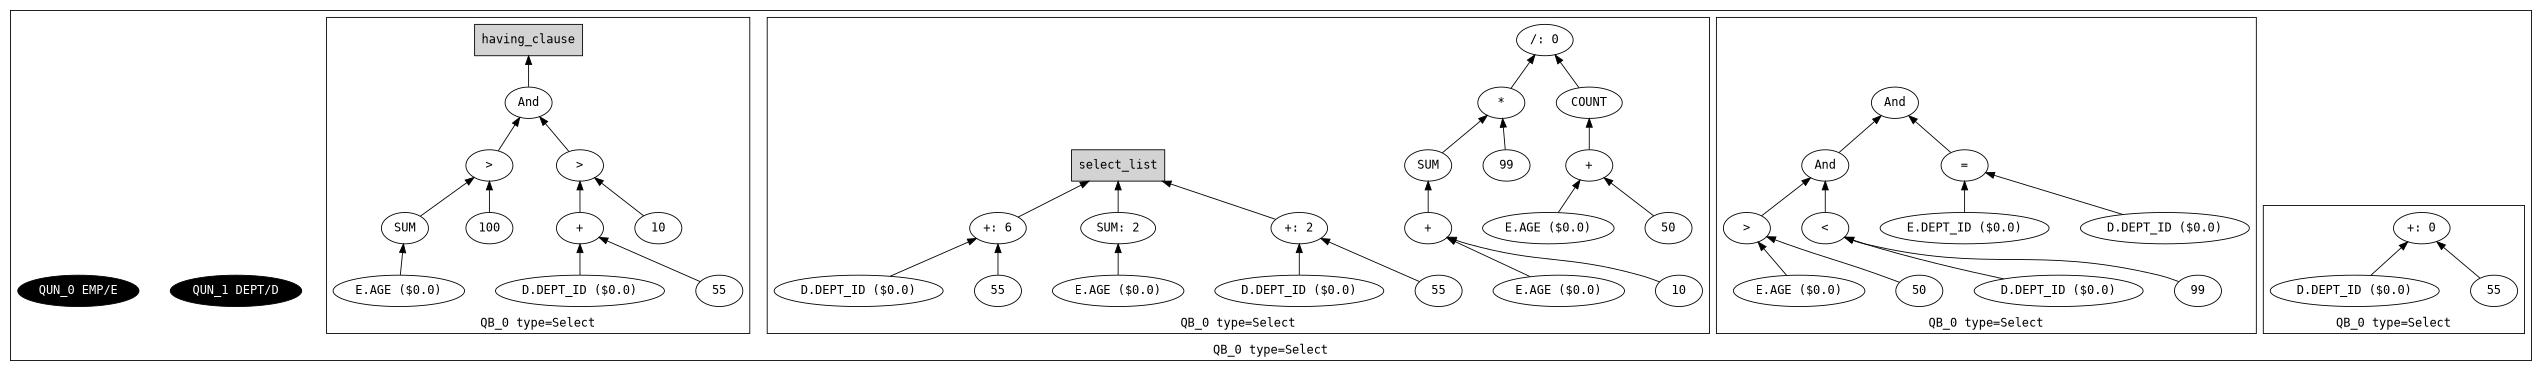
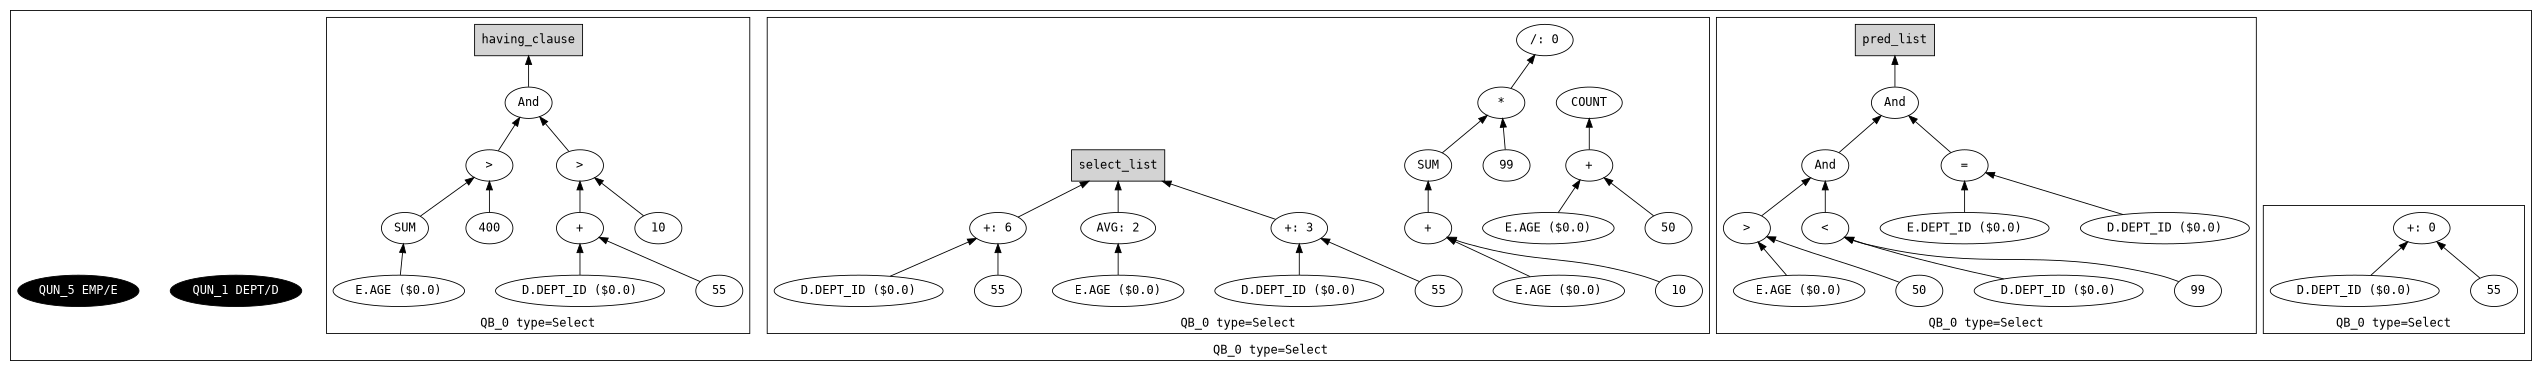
node "pred_list": added
edge "COUNT" -> "/: 0": removed
node "100": label "100" -> "400"
node "SUM: 2": label "SUM: 2" -> "AVG: 2"
node "+: 2": label "+: 2" -> "+: 3"
node "QUN_0 EMP/E": label "QUN_0 EMP/E" -> "QUN_5 EMP/E"
